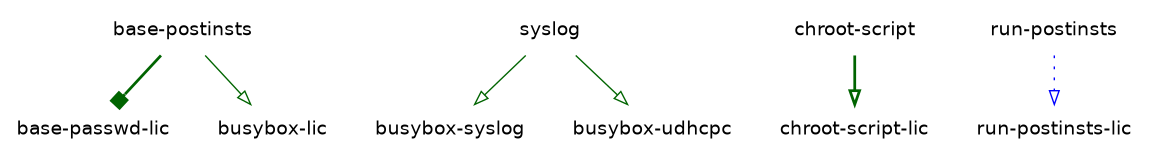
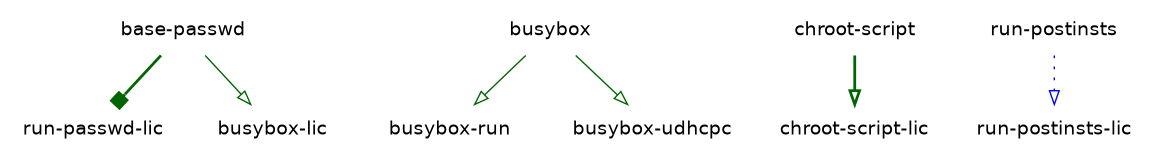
node "base-postinsts": label "base-postinsts" -> "base-passwd"
node "syslog": label "syslog" -> "busybox"
node "base-passwd-lic": label "base-passwd-lic" -> "run-passwd-lic"
node "busybox-syslog": label "busybox-syslog" -> "busybox-run"
